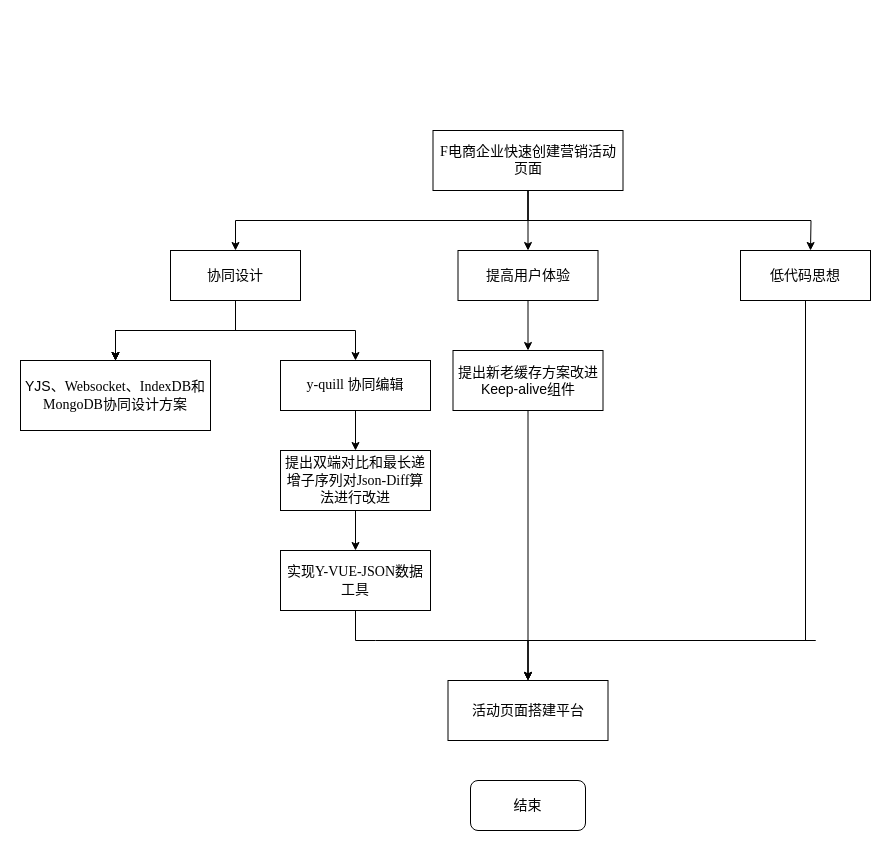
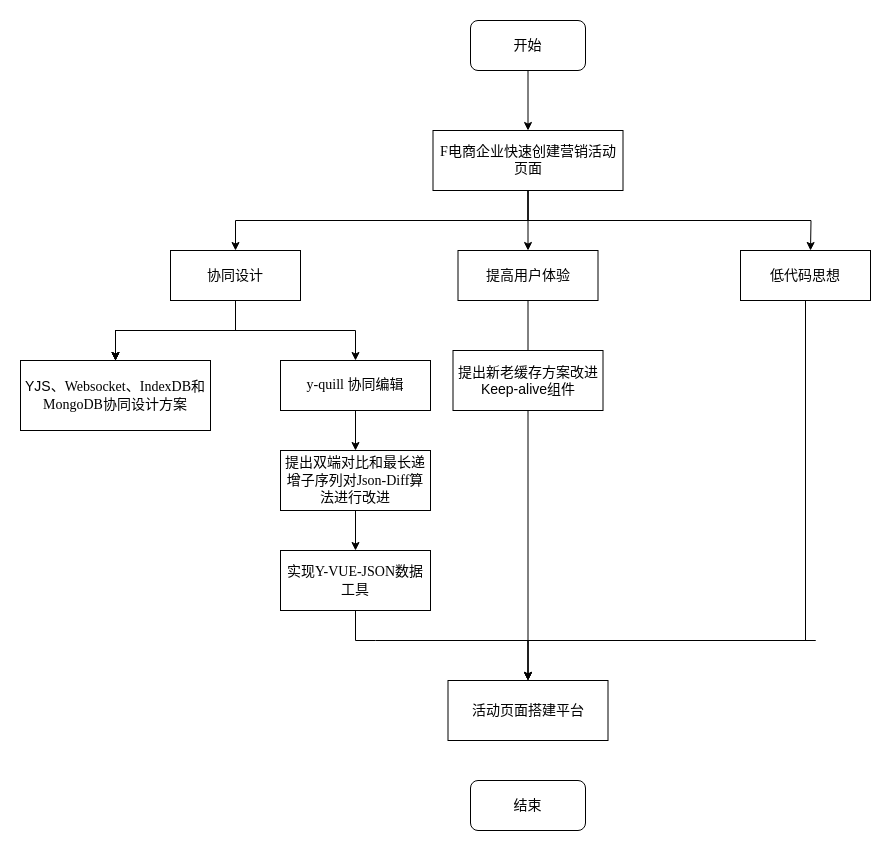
node "开始": added
edge "开始" -> "F电商企业快速创建营销活动页面": added
edge "提高用户体验" -> "提出新老缓存方案改进Keep-alive组件": arrowhead classic -> none
